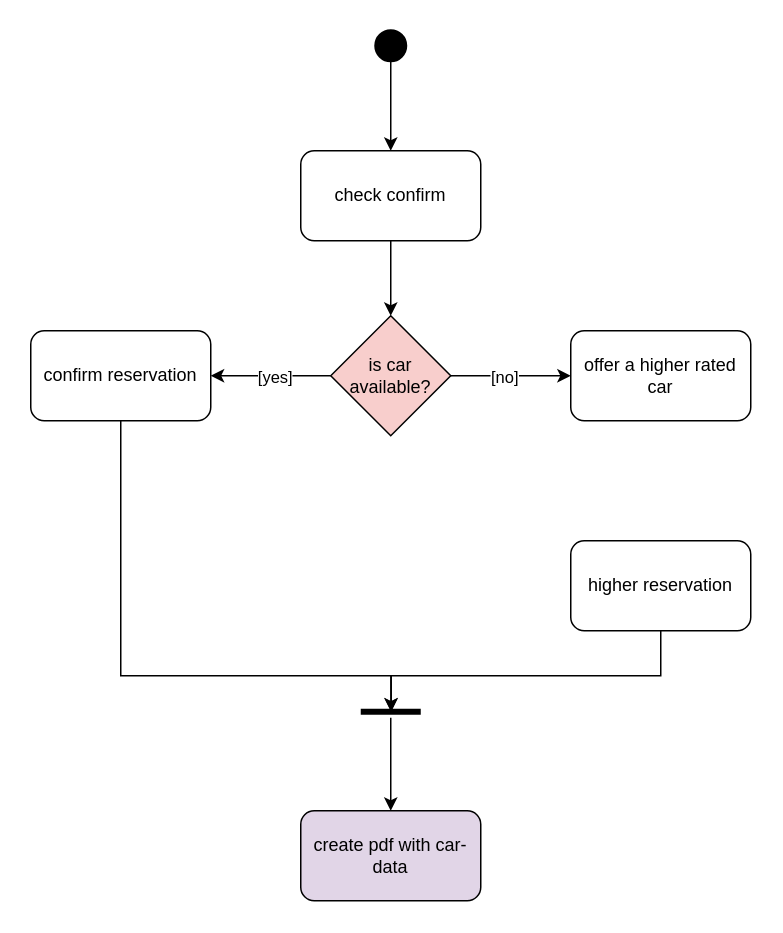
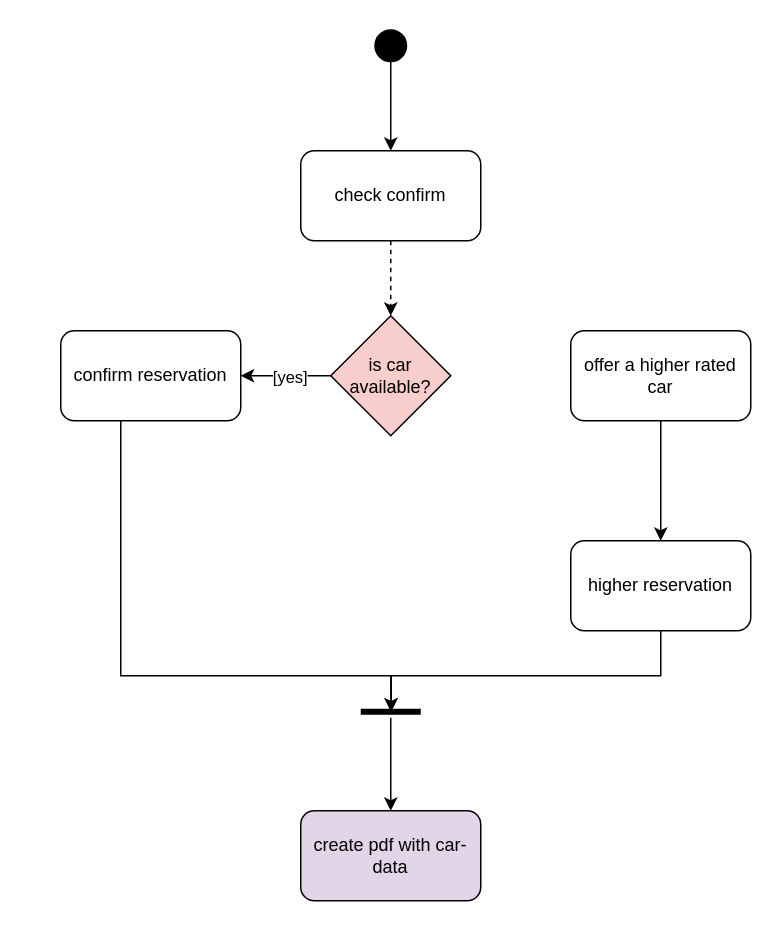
edge "check confirm" -> "is car available?": style solid -> dashed
node "confirm reservation": moved (121, 376) -> (151, 376)
edge "is car available?" -> "offer a higher rated car": removed, label "[no]"
edge "offer a higher rated car" -> "higher reservation": added
